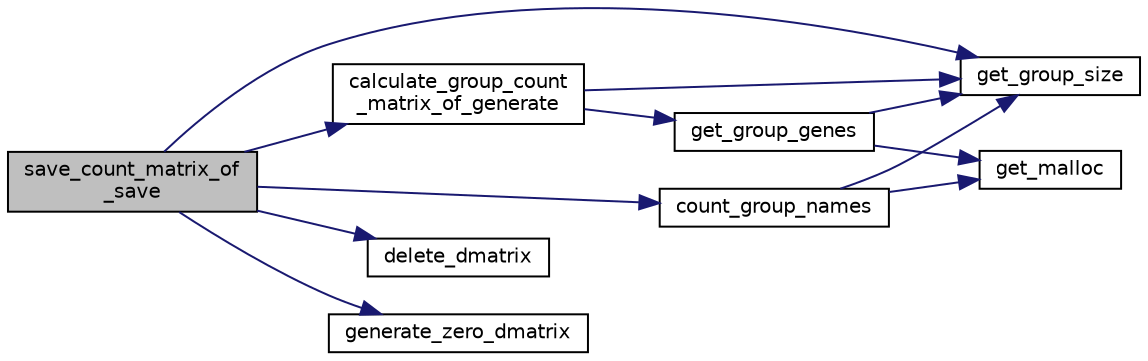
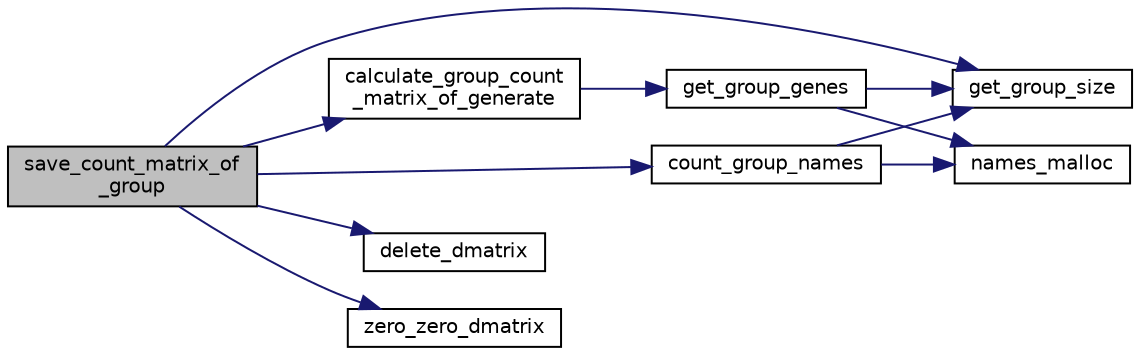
edge "calculate_group_count _matrix_of_generate" -> "get_group_size": removed
node "get_malloc": label "get_malloc" -> "names_malloc"
node "save_count_matrix_of _save": label "save_count_matrix_of _save" -> "save_count_matrix_of _group"
node "generate_zero_dmatrix": label "generate_zero_dmatrix" -> "zero_zero_dmatrix"
